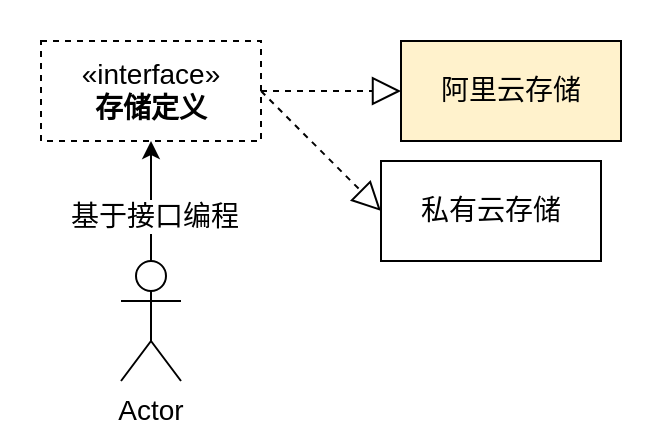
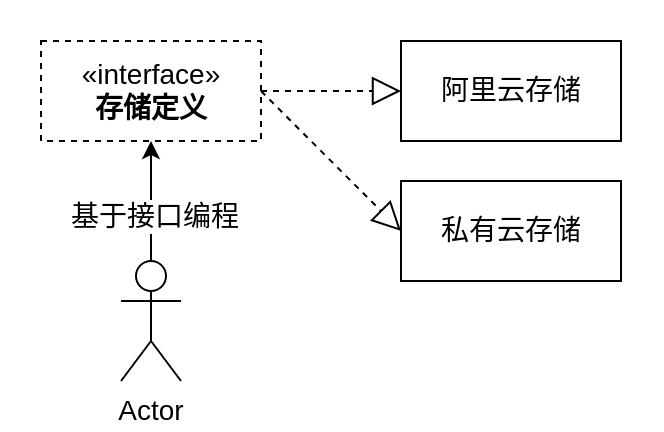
node "阿里云存储": fillcolor #fff2cc -> #ffffff
node "私有云存储": moved (491, 211) -> (511, 231)
